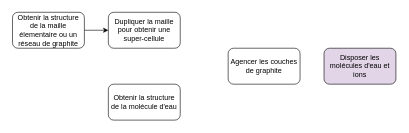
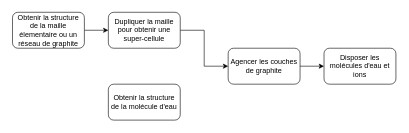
edge "Dupliquer la maille pour obtenir une super-cellule" -> "Agencer les couches de graphite": added
edge "Agencer les couches de graphite" -> "Disposer les molécules d'eau et ions": added
node "Disposer les molécules d'eau et ions": fillcolor #e1d5e7 -> #ffffff
